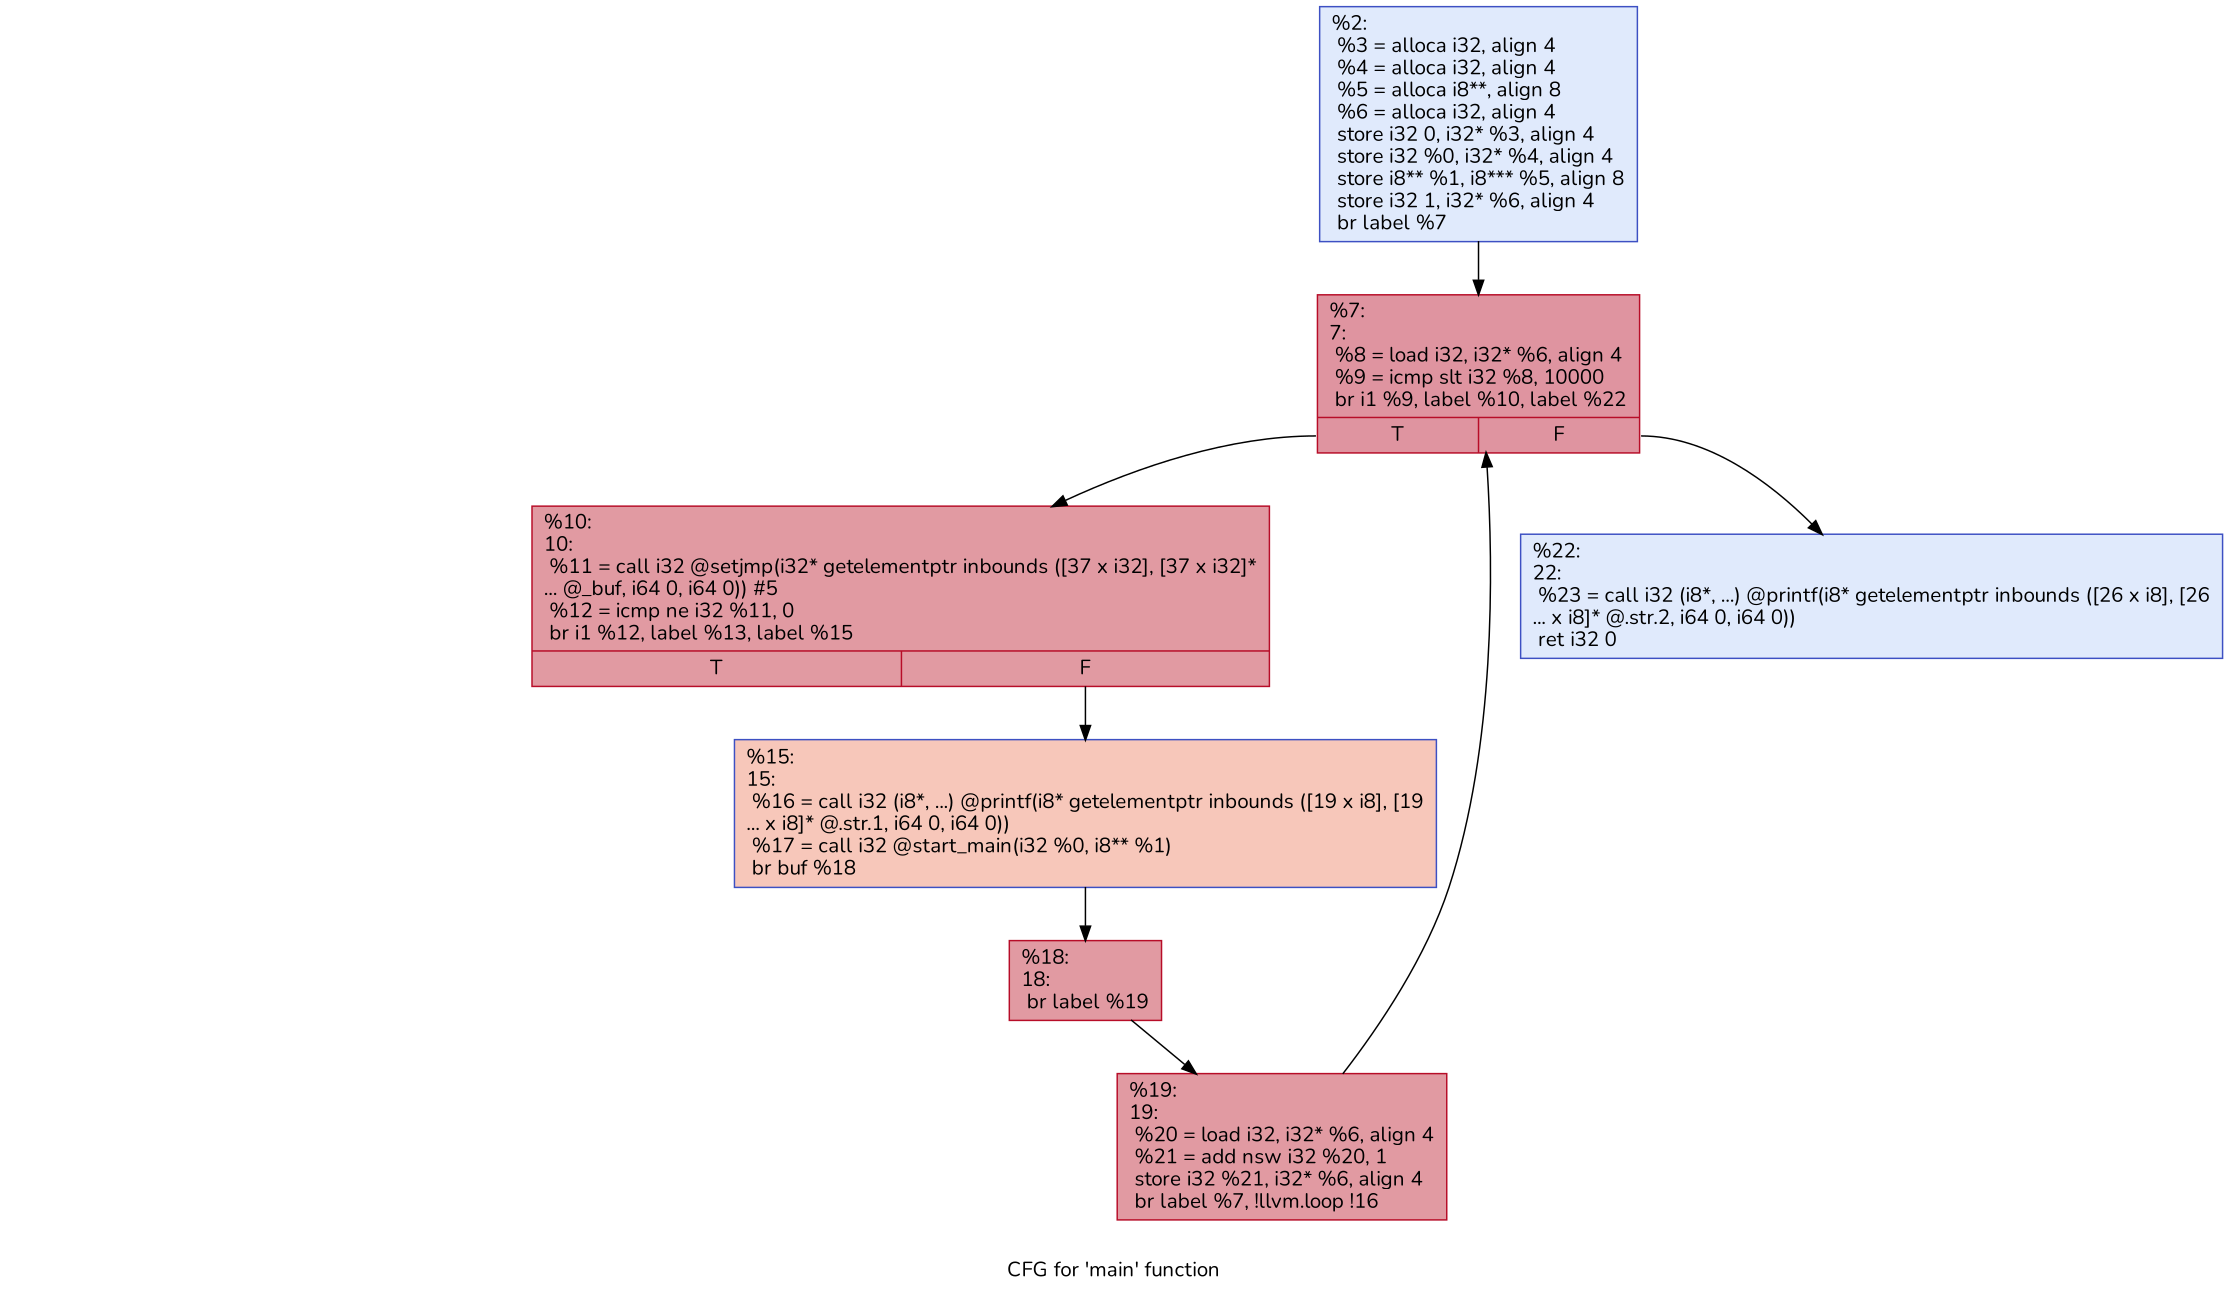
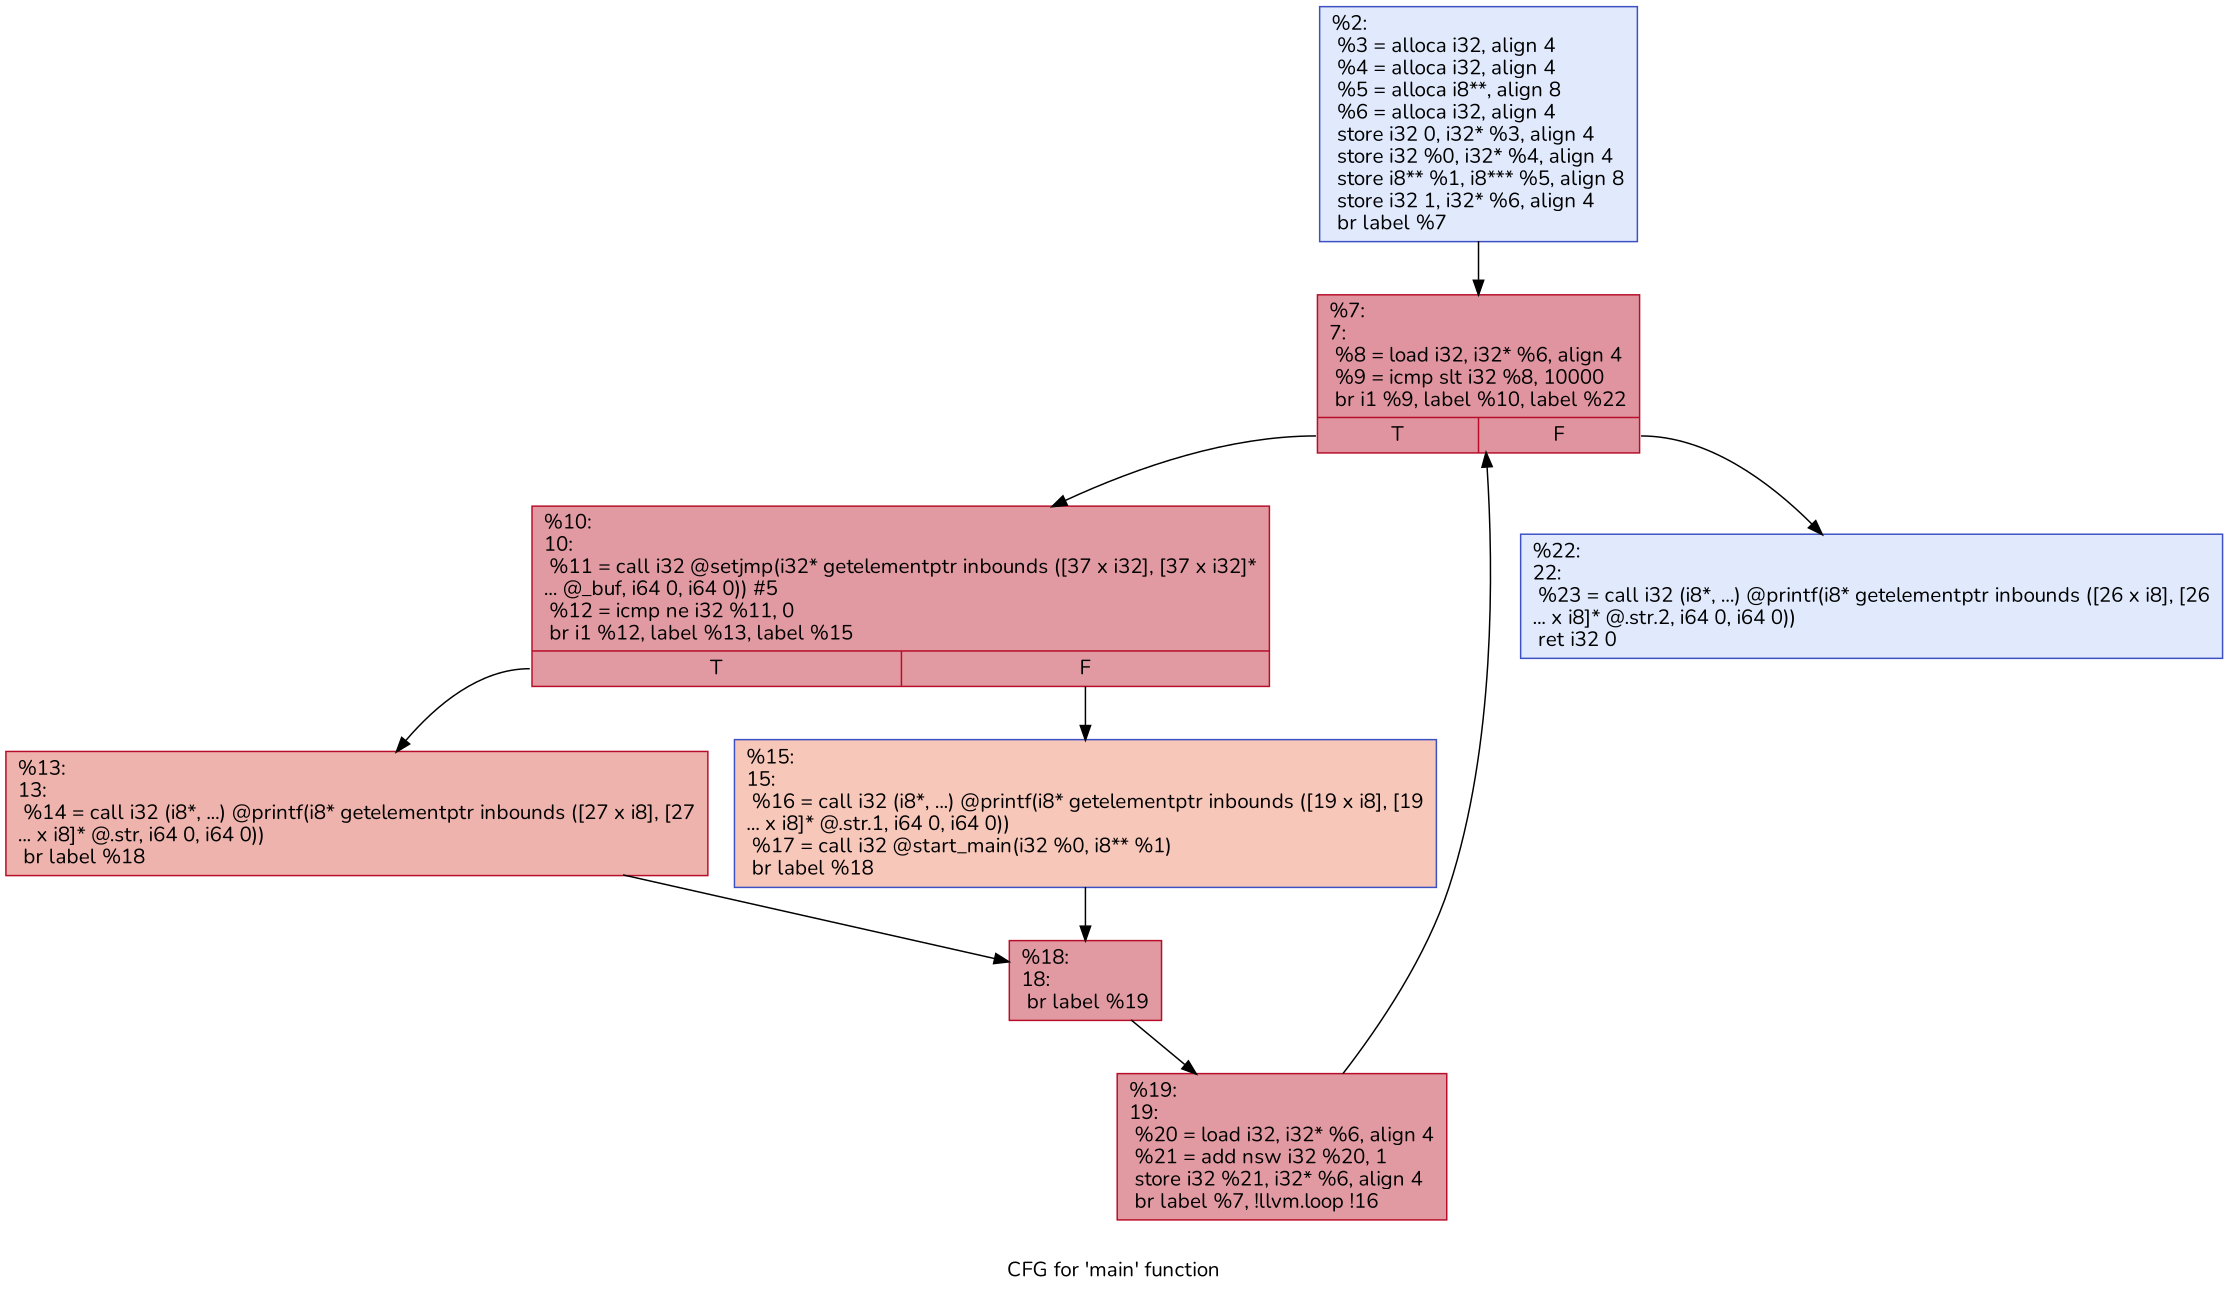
node "%13:": added
node "%15:": text "br buf %18" -> "br label %18"
